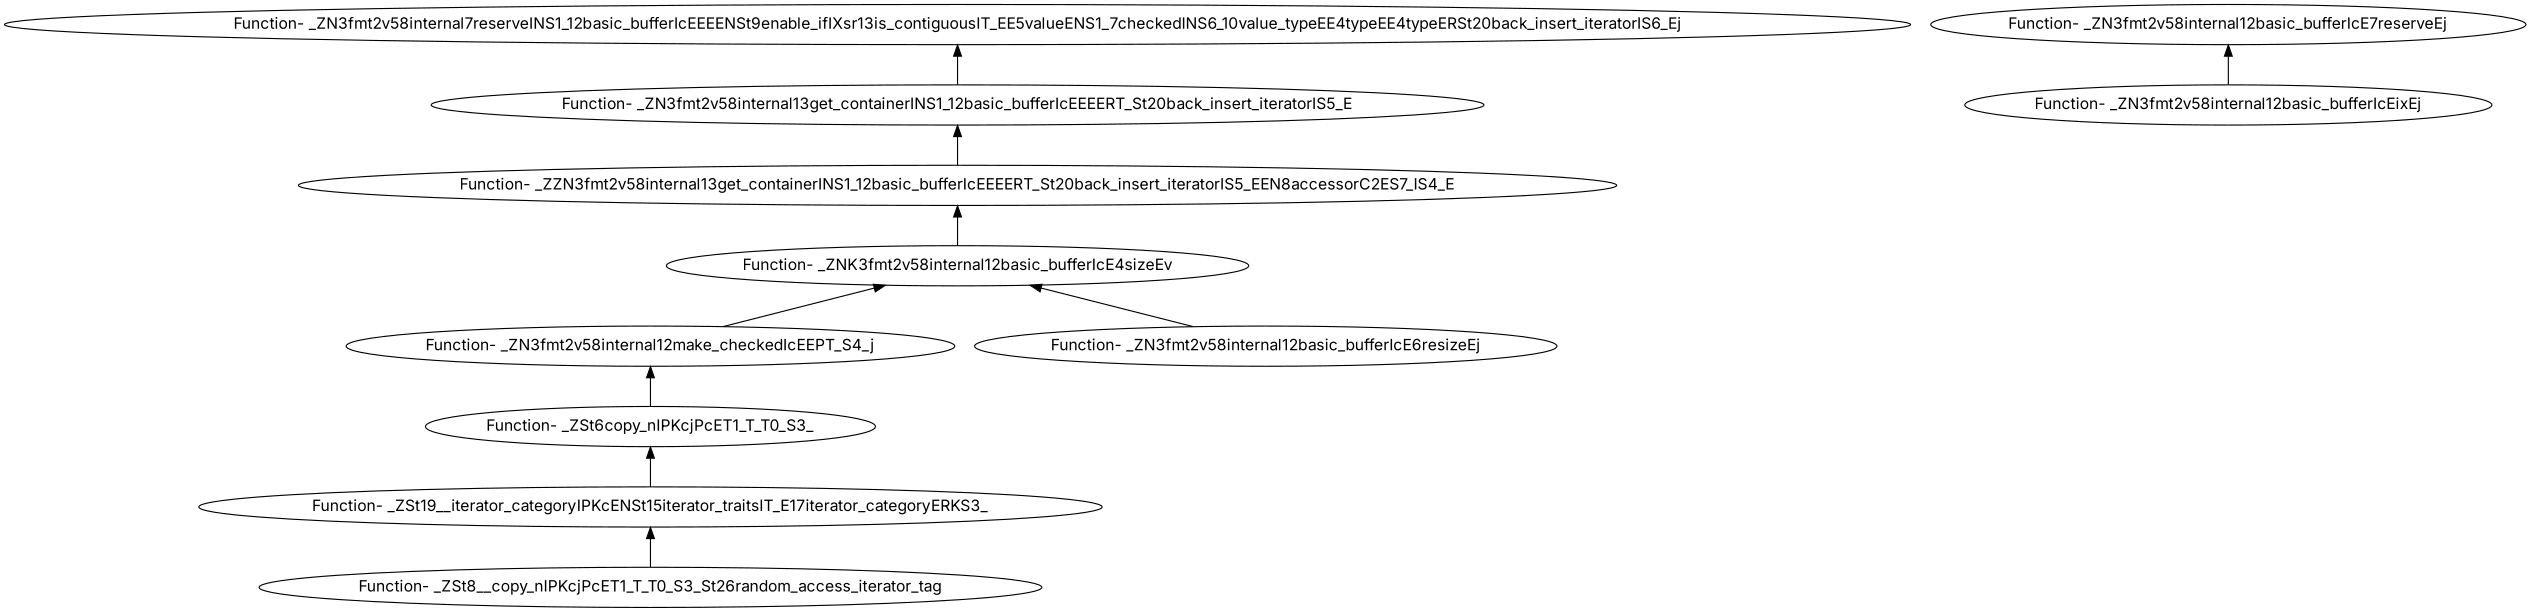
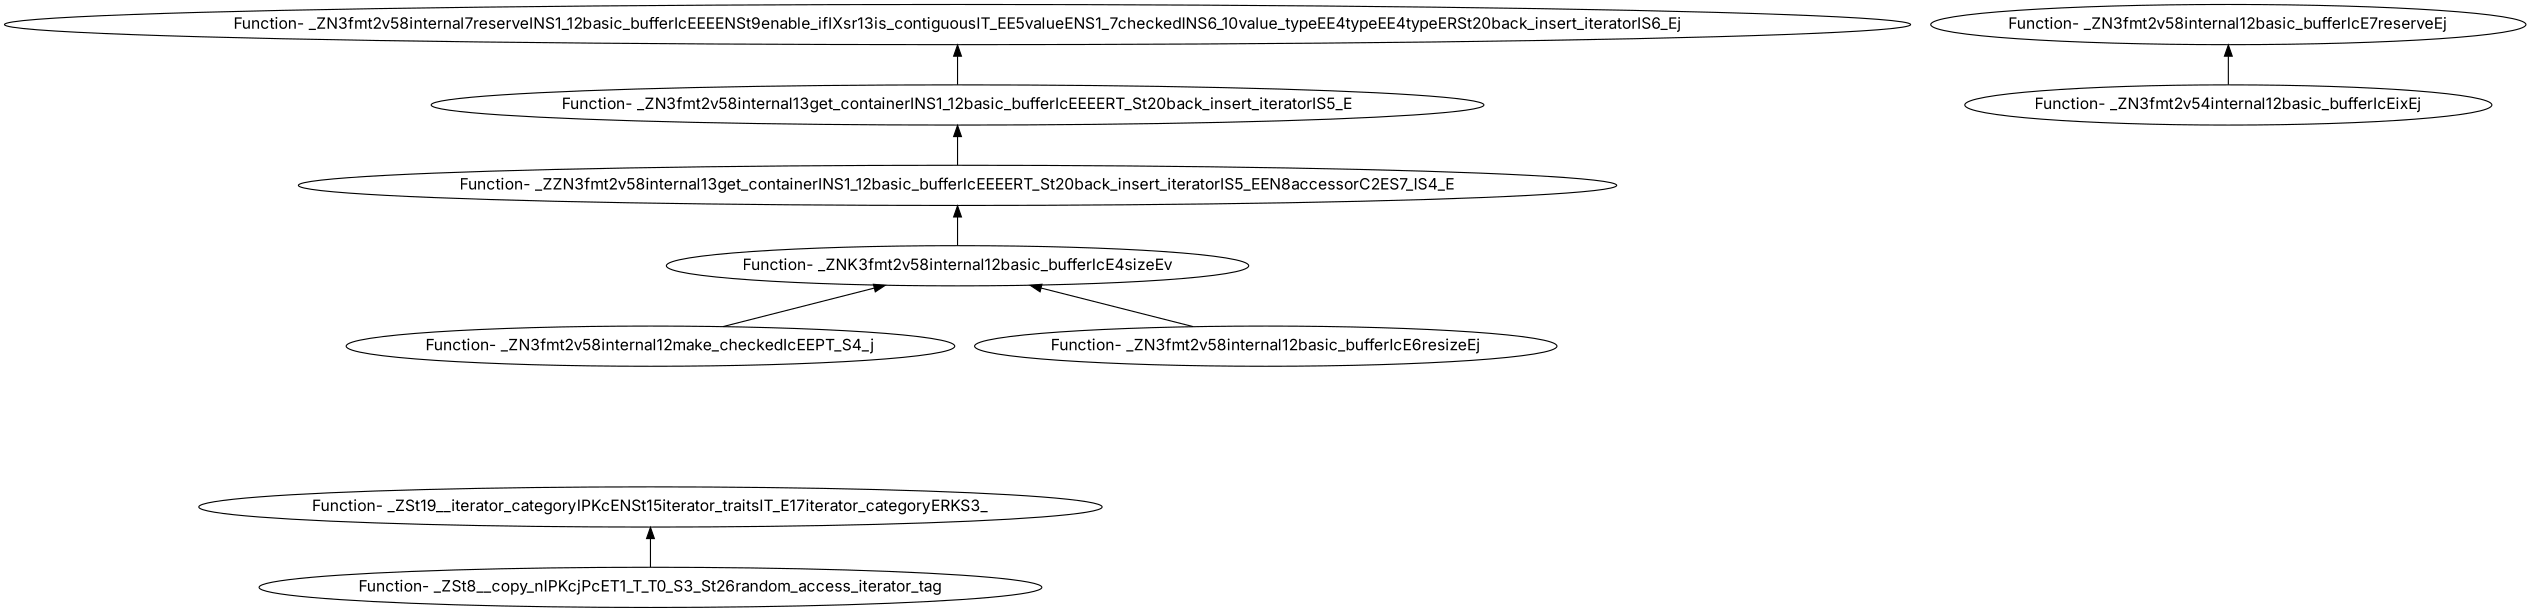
node "Function- _ZN3fmt2v58internal12basic_bufferIcEixEj": label "Function- _ZN3fmt2v58internal12basic_bufferIcEixEj" -> "Function- _ZN3fmt2v54internal12basic_bufferIcEixEj"
node "Function- _ZSt6copy_nIPKcjPcET1_T_T0_S3_": removed
